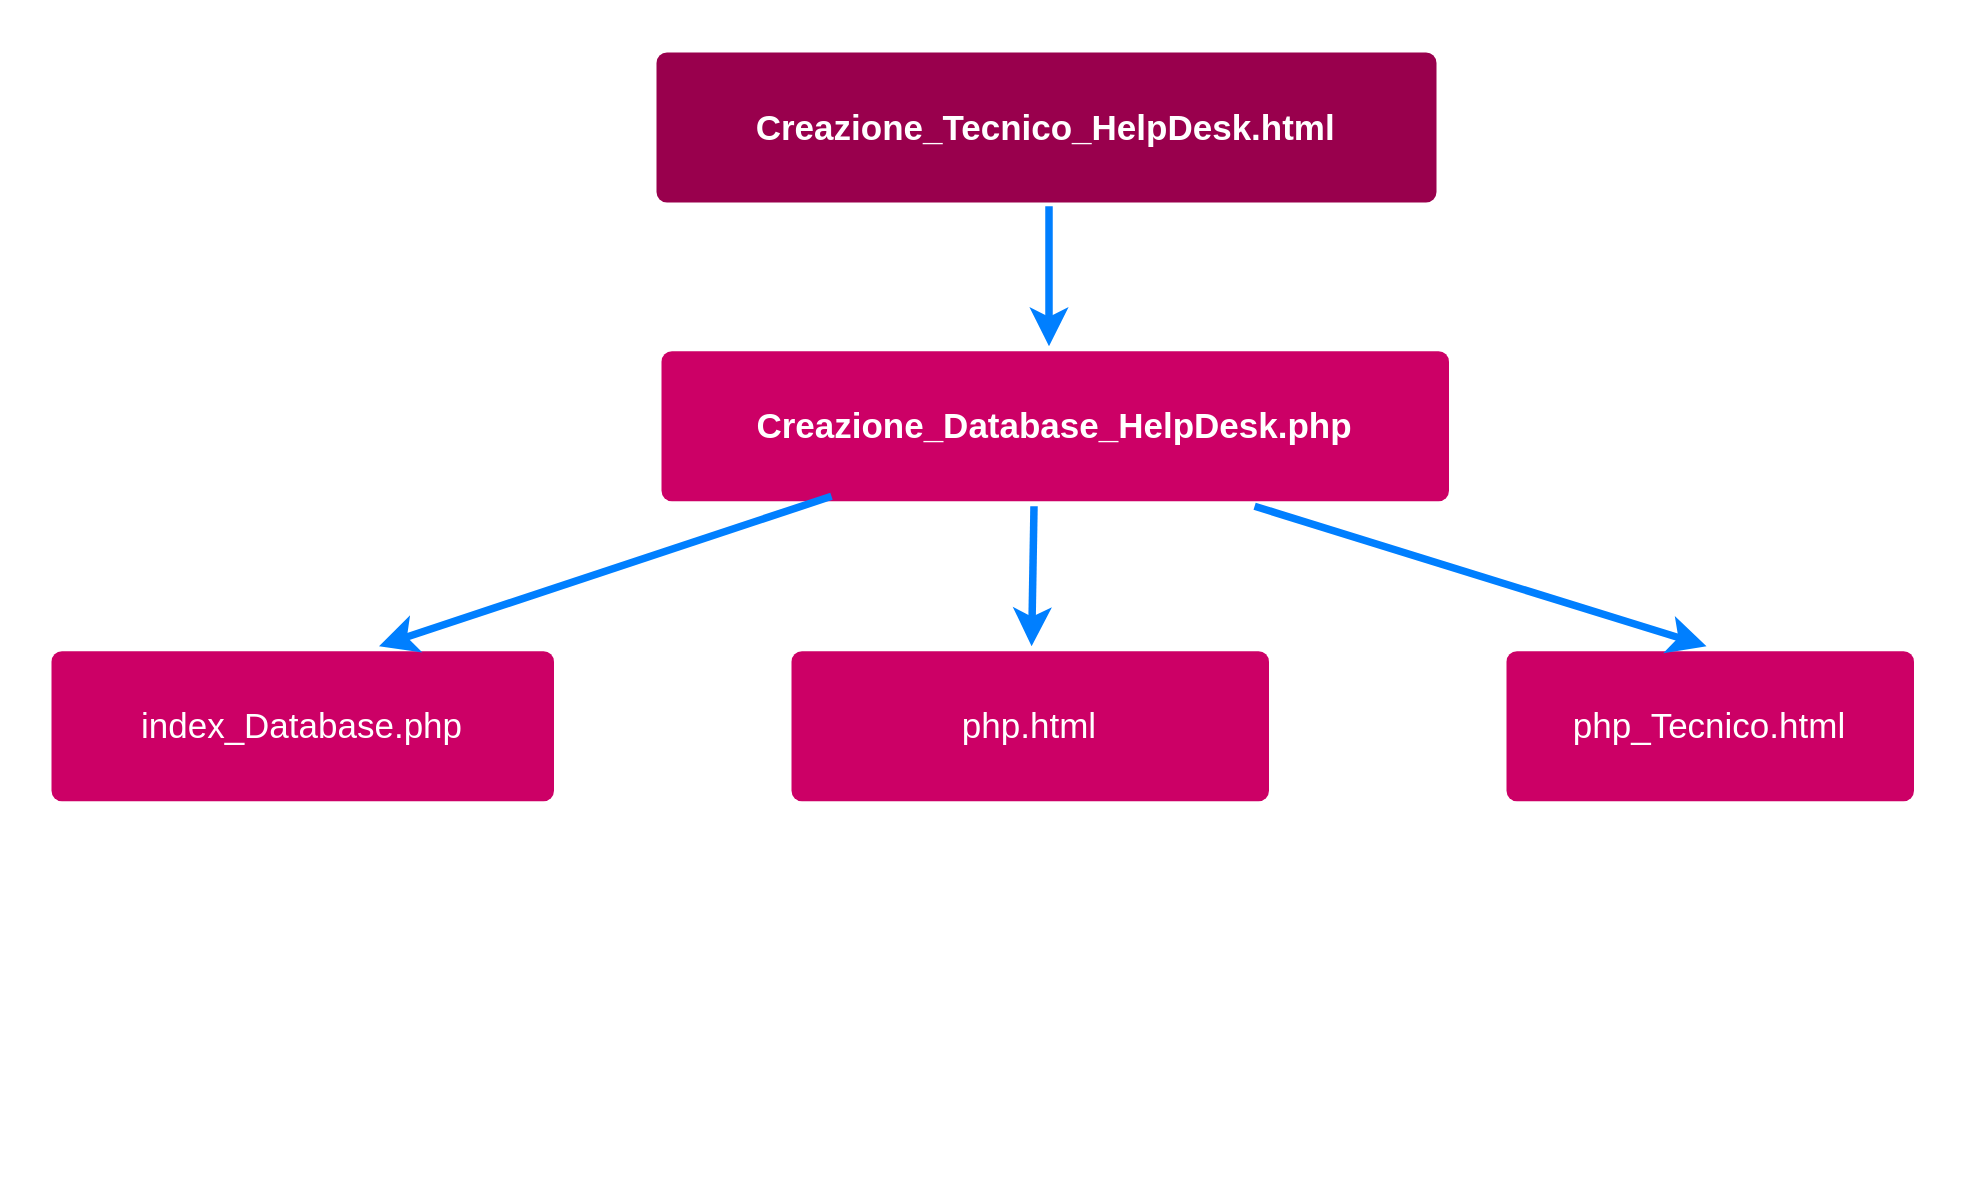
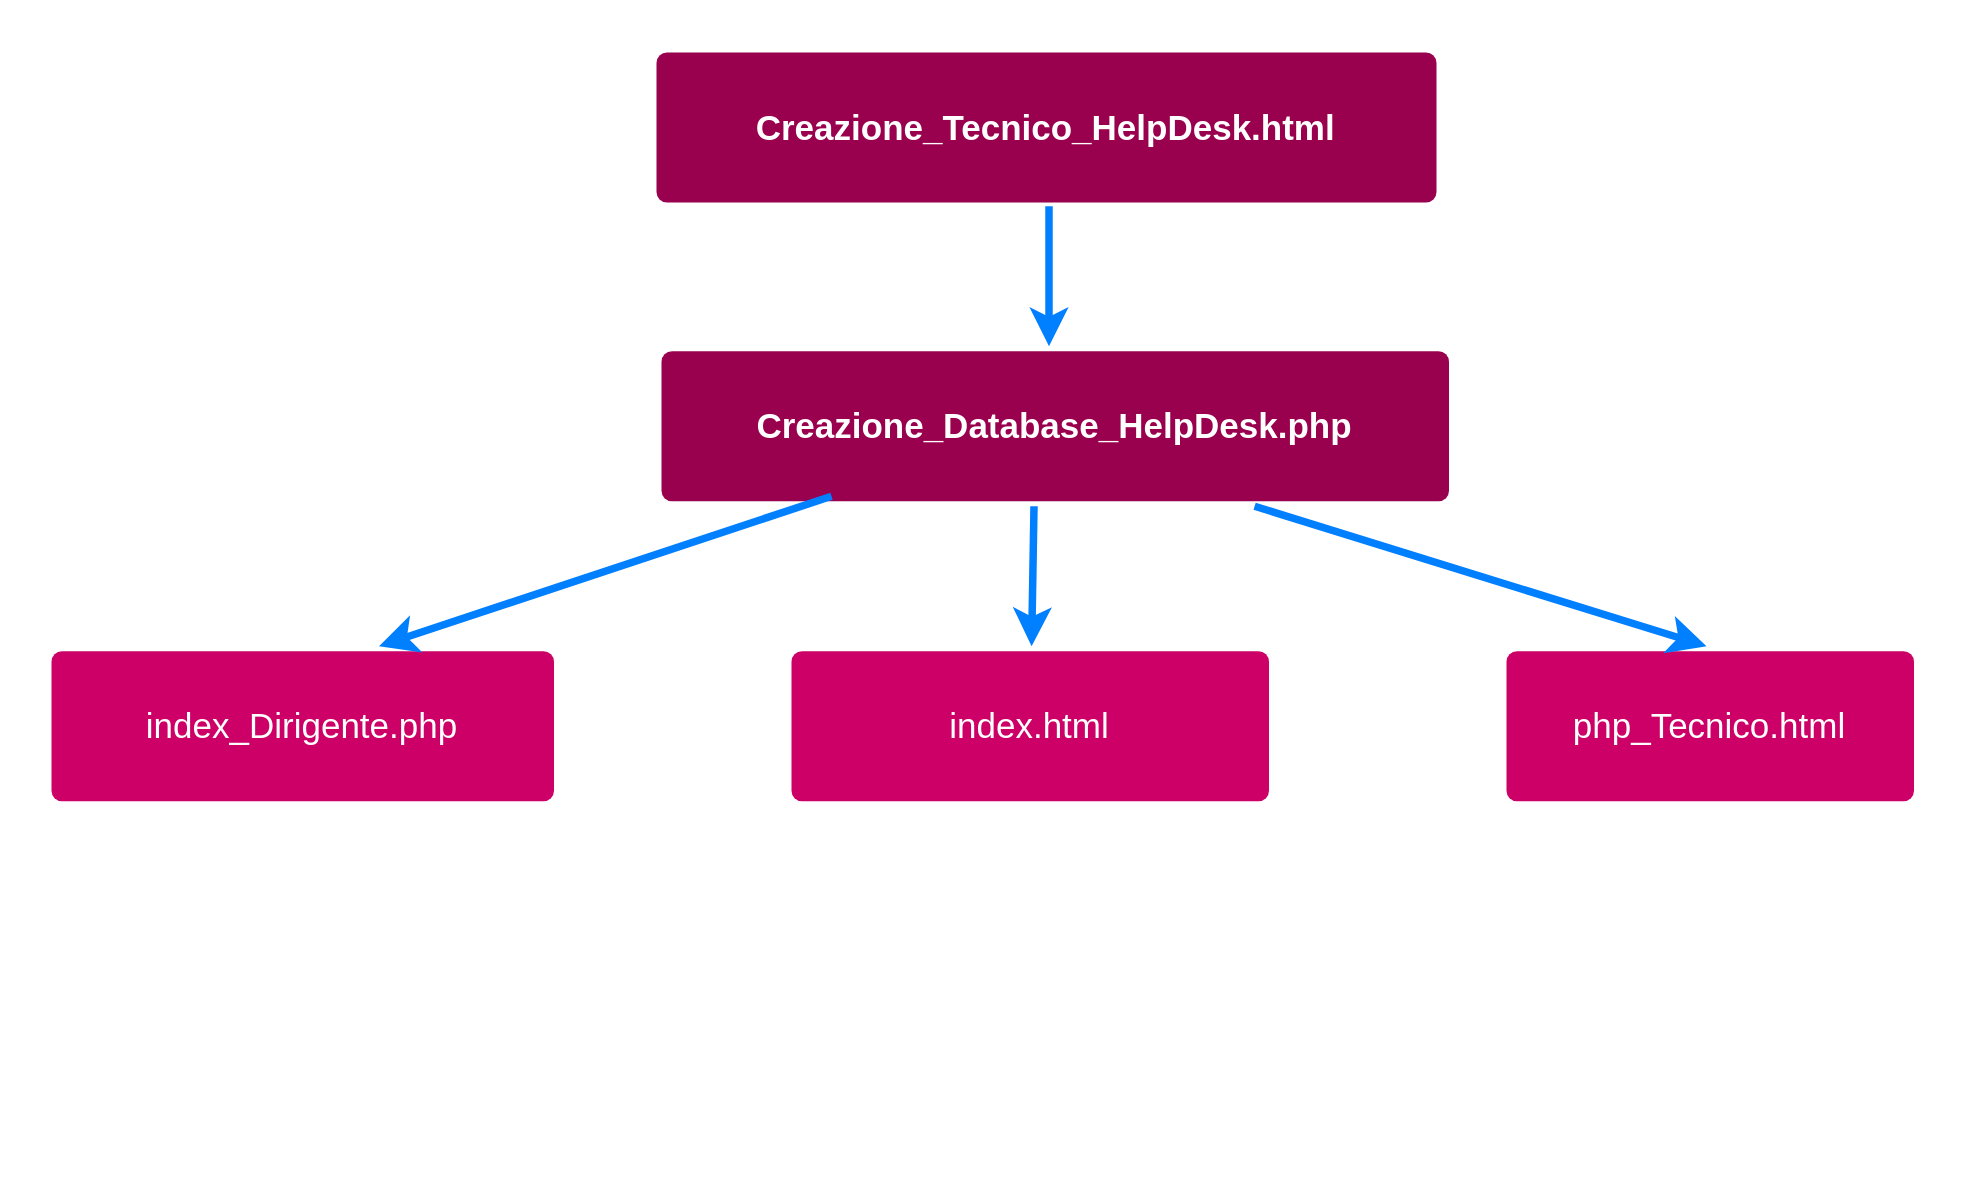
node "Creazione_Database_HelpDesk.php": fillcolor #cc0066 -> #99004d
node "index_Database.php": label "index_Database.php" -> "index_Dirigente.php"
node "php.html": label "php.html" -> "index.html"
